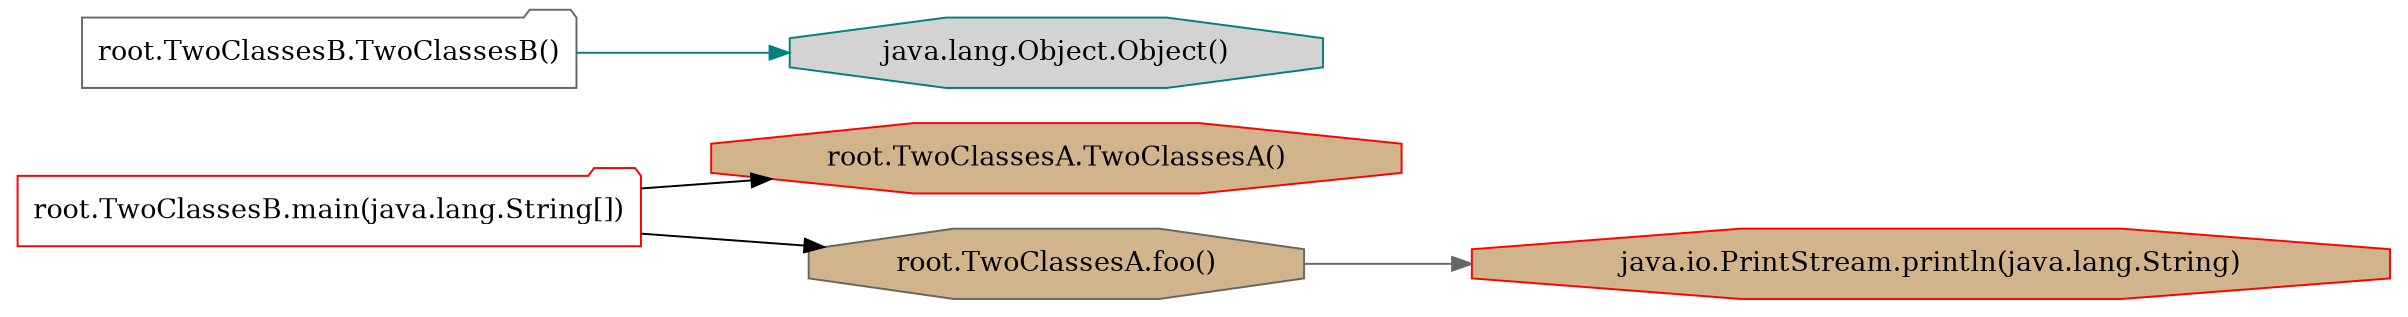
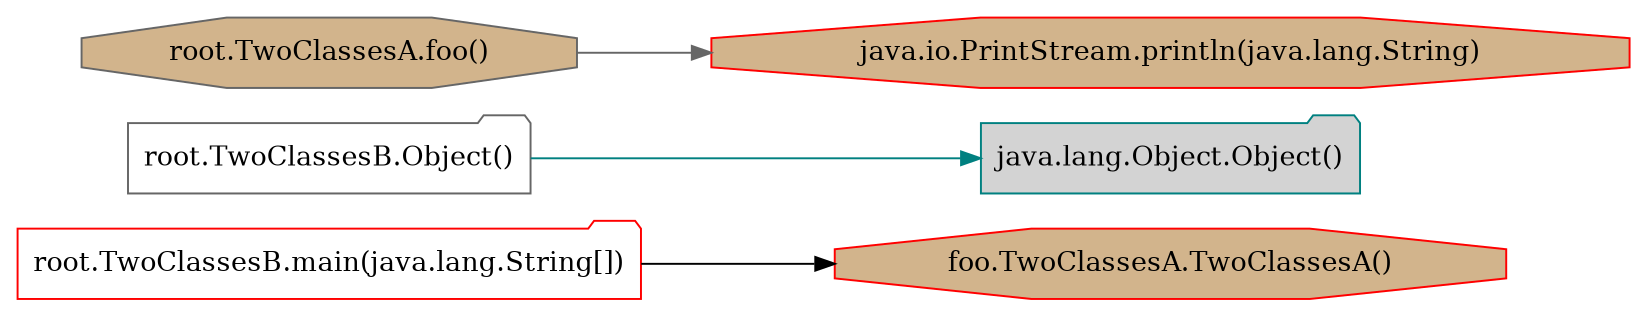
node "root.TwoClassesB.TwoClassesB()": label "root.TwoClassesB.TwoClassesB()" -> "root.TwoClassesB.Object()"
node "java.lang.Object.Object()": shape octagon -> folder
node "root.TwoClassesA.TwoClassesA()": label "root.TwoClassesA.TwoClassesA()" -> "foo.TwoClassesA.TwoClassesA()"
edge "root.TwoClassesB.main(java.lang.String[])" -> "root.TwoClassesA.foo()": removed
